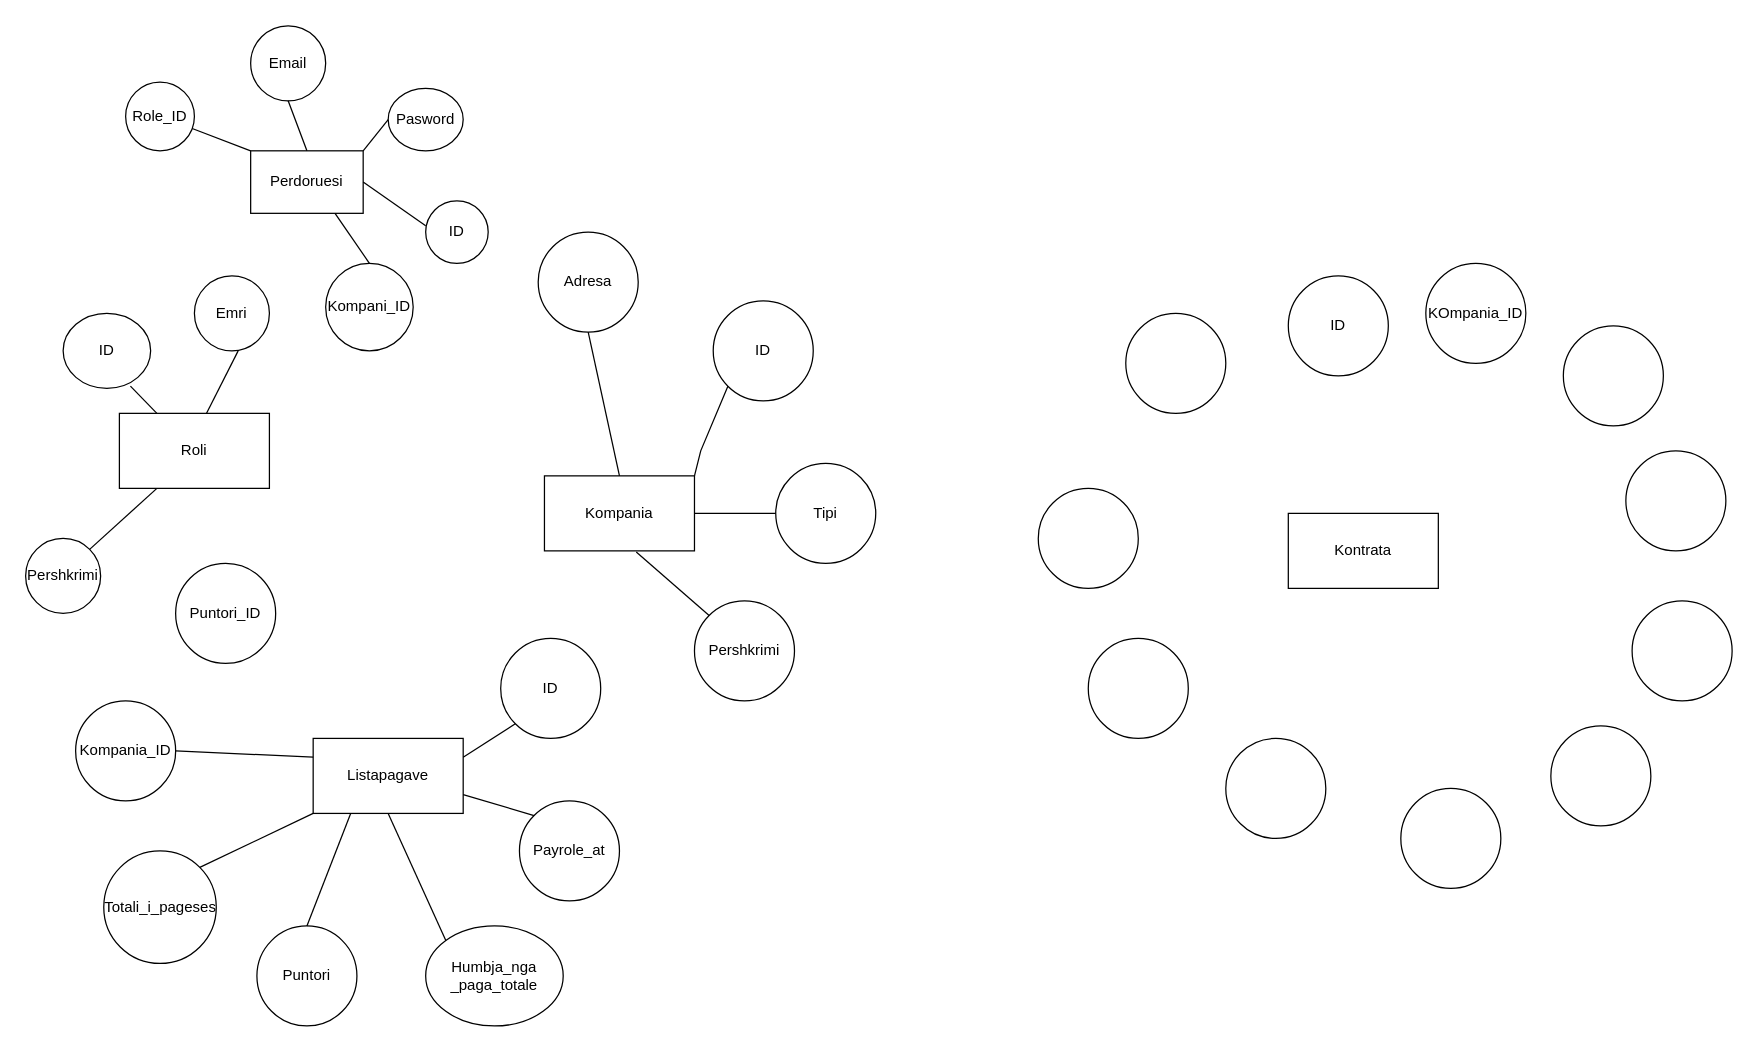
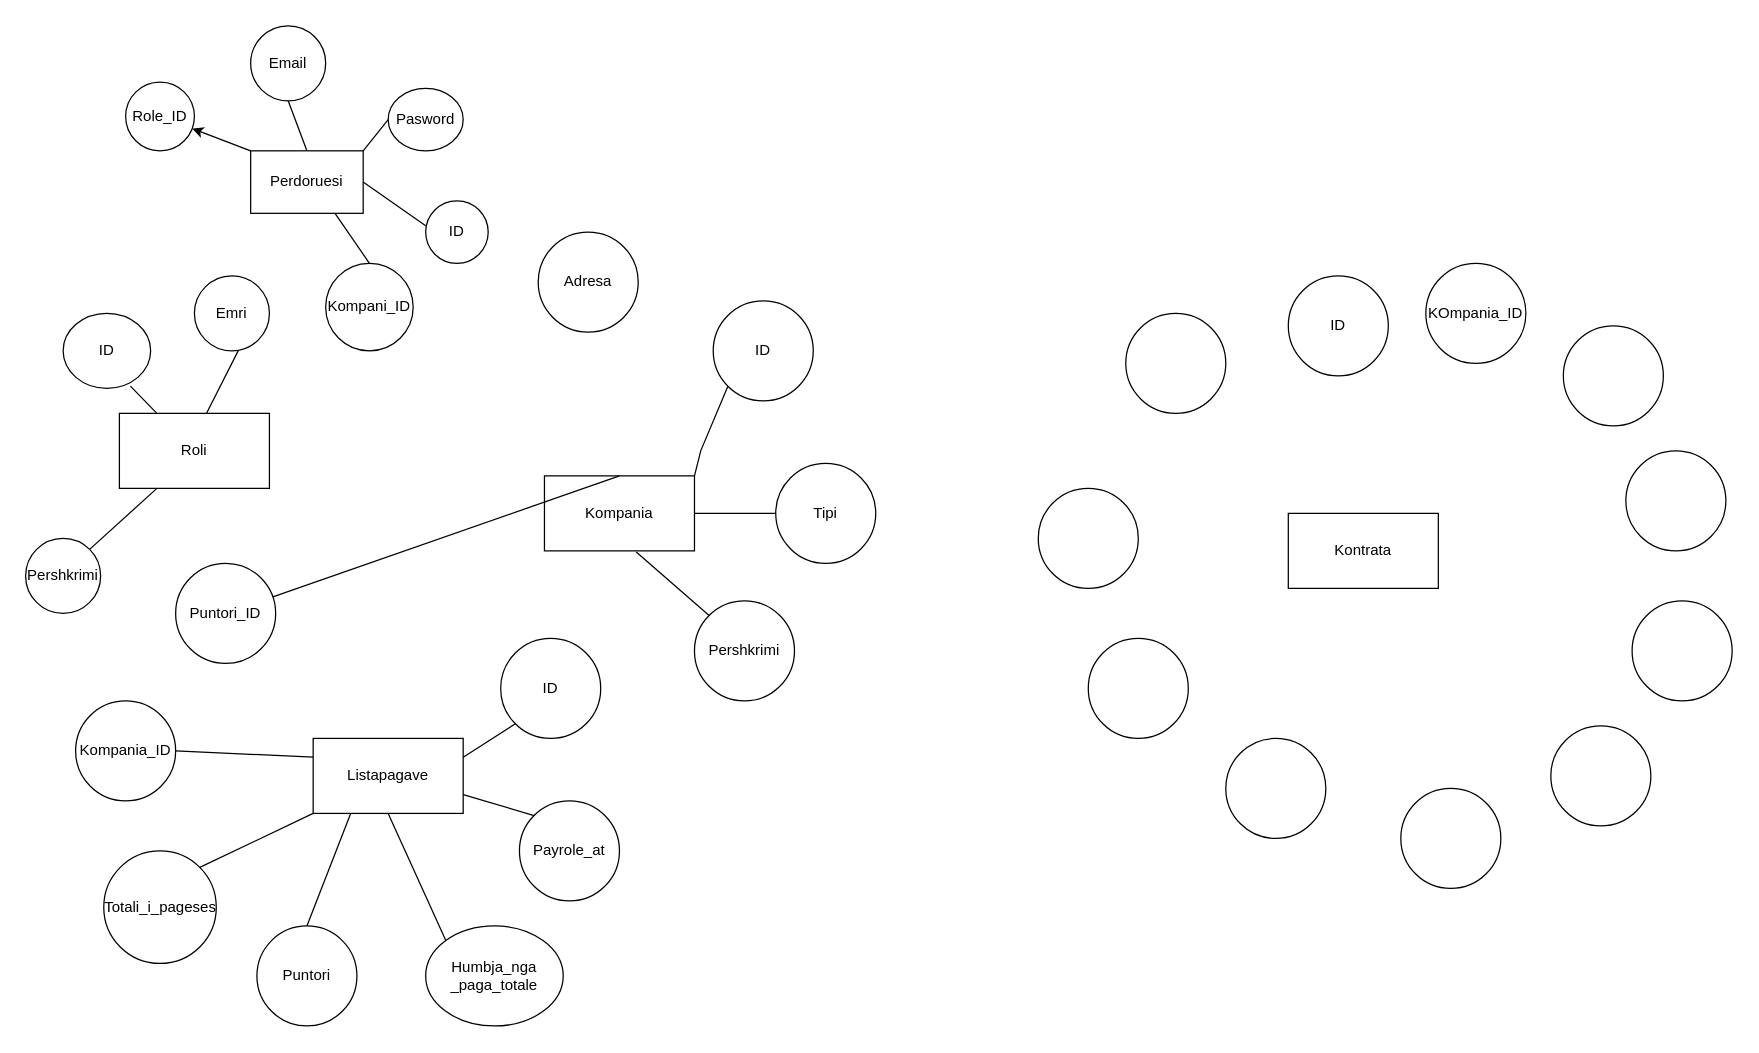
edge "Role_ID" -- "Perdoruesi": arrowhead none -> classic
edge "Adresa" -- "Kompania": now "Puntori_ID" -- "Kompania"
